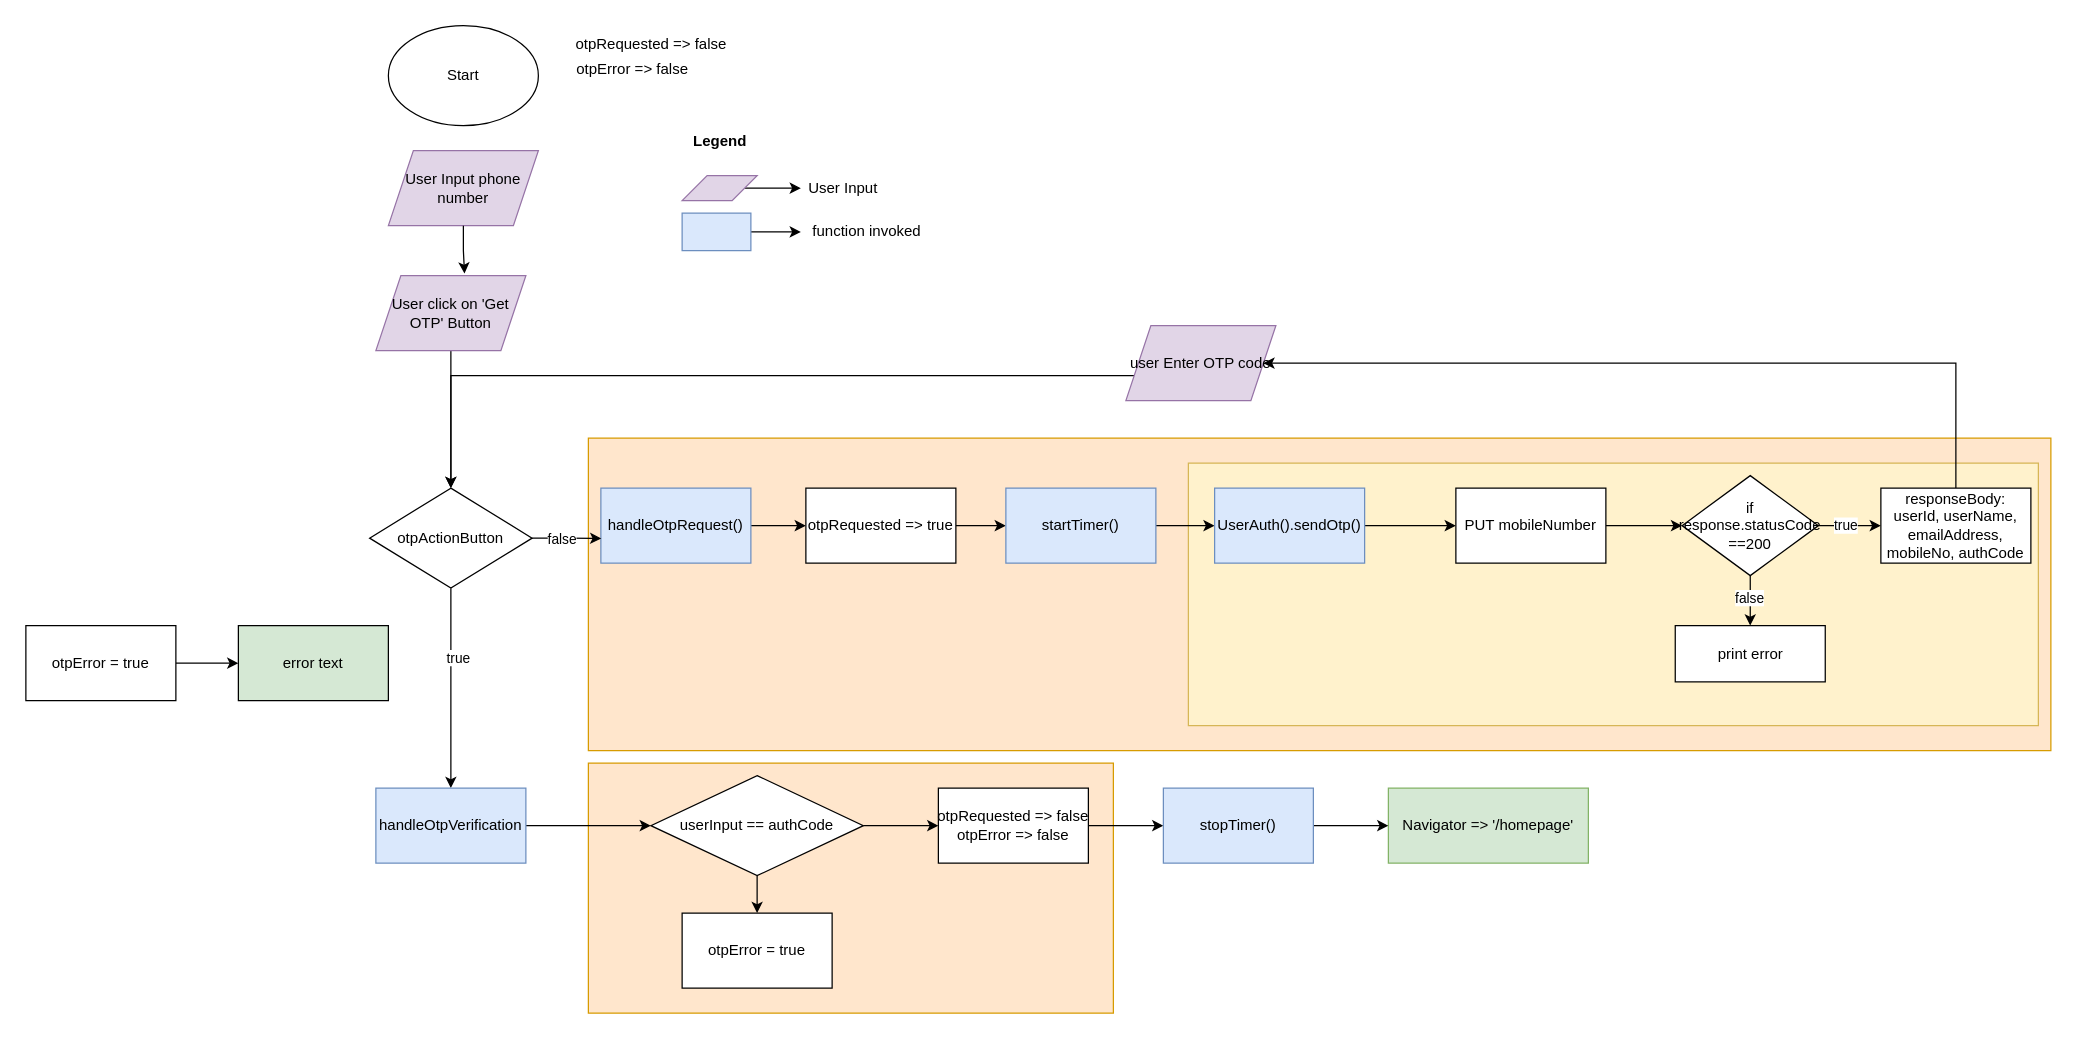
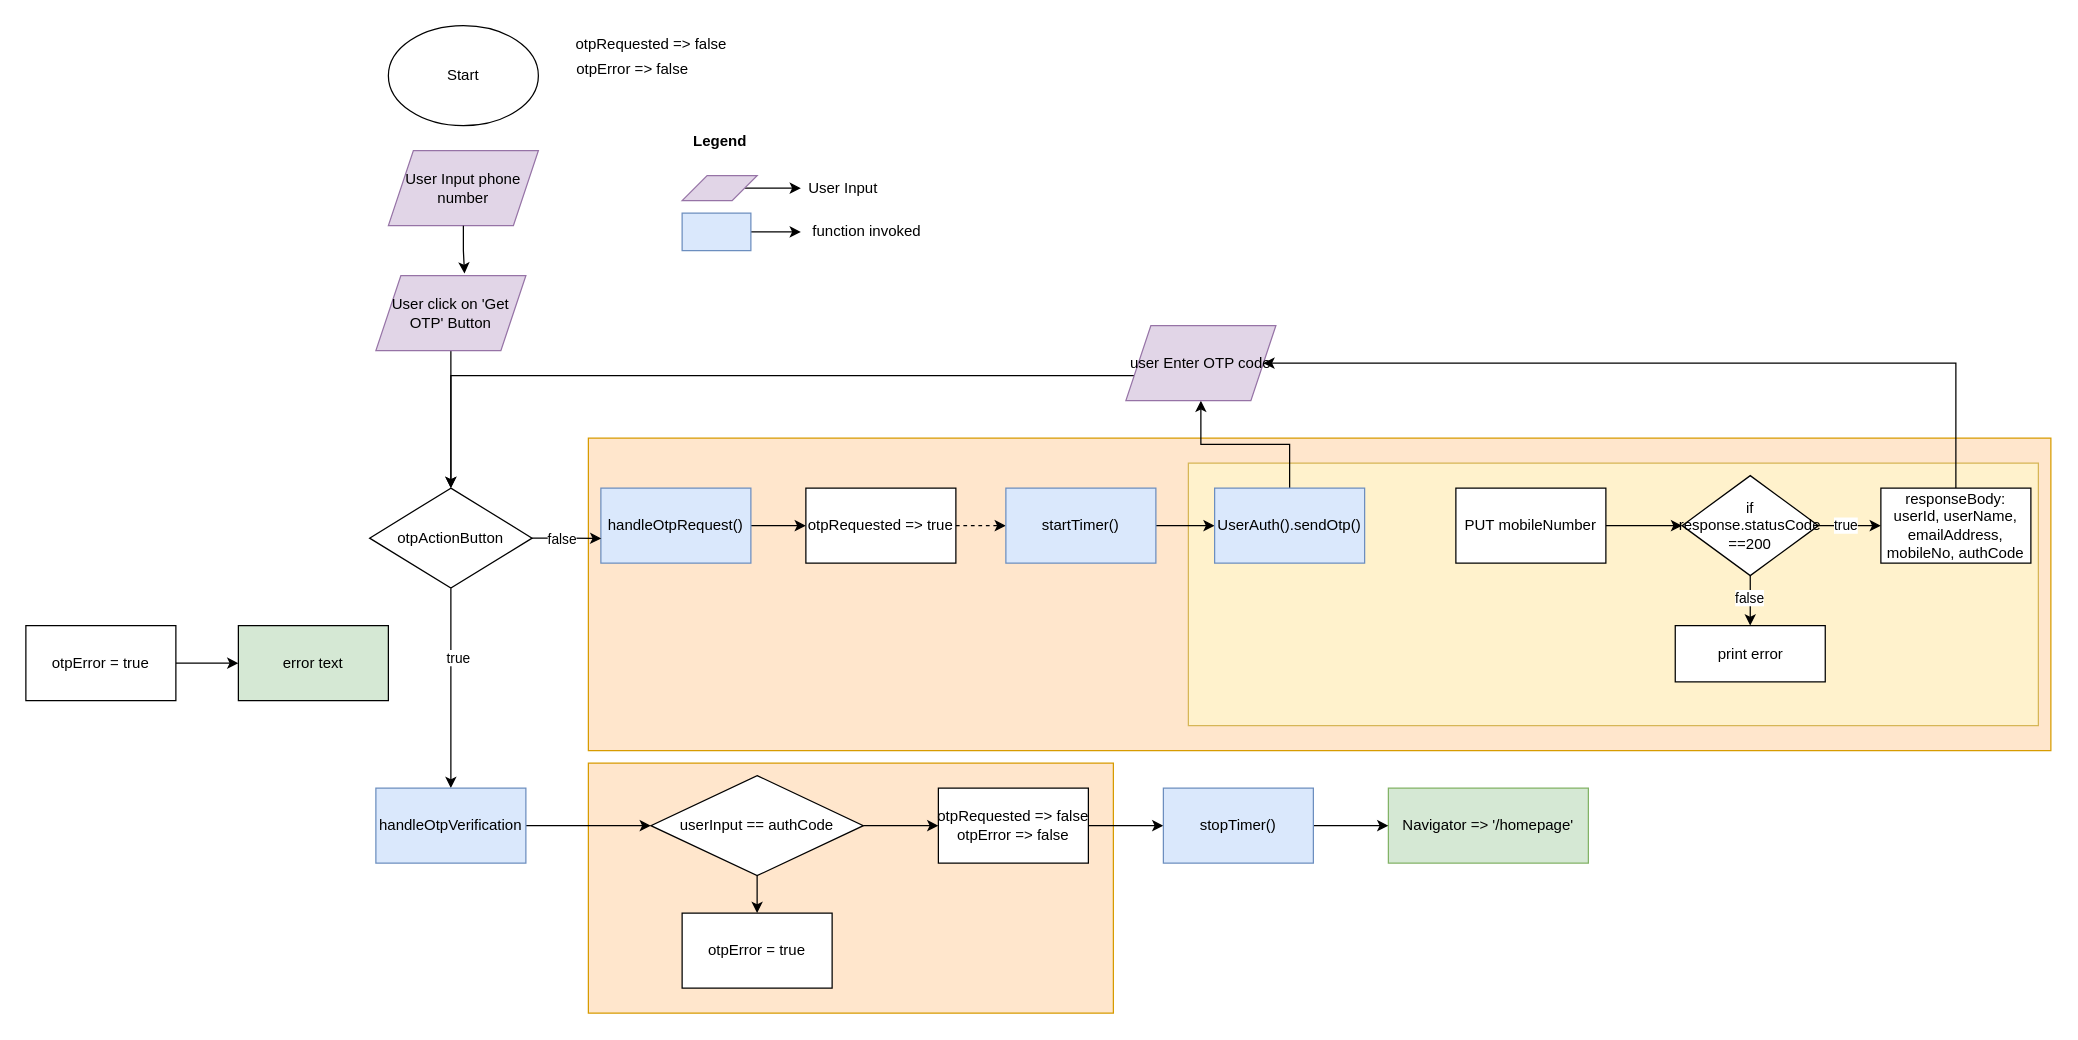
edge "otpRequested => true" -> "startTimer()": style solid -> dashed
edge "UserAuth().sendOtp()" -> "PUT mobileNumber": now "UserAuth().sendOtp()" -> "user Enter OTP code"
